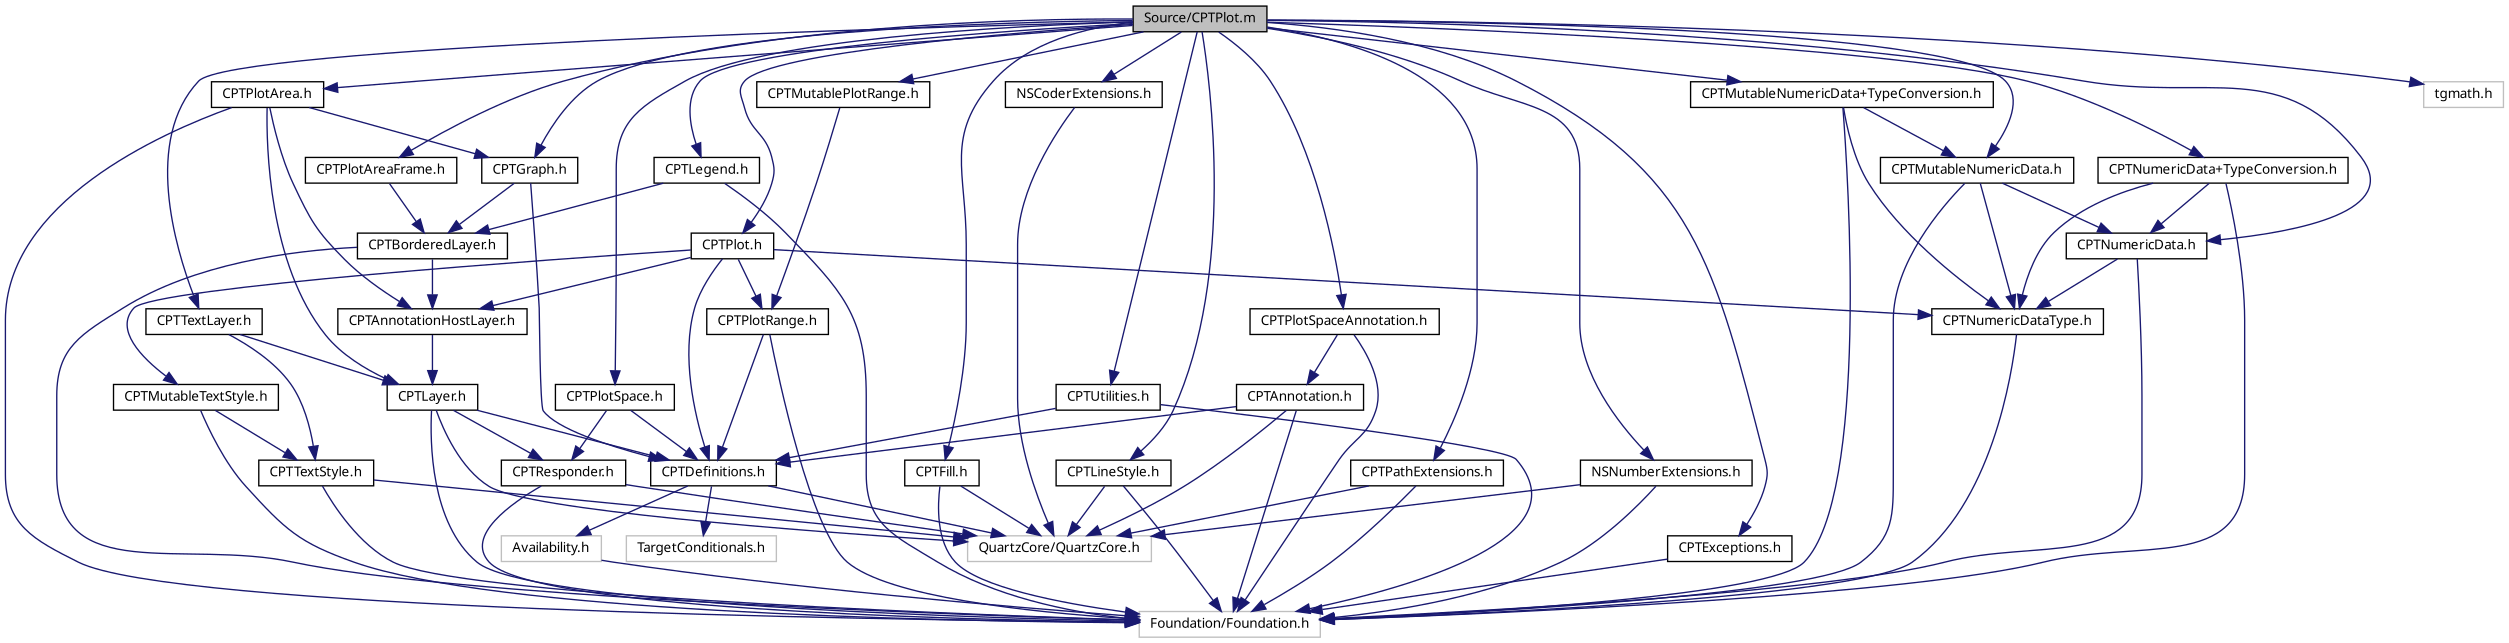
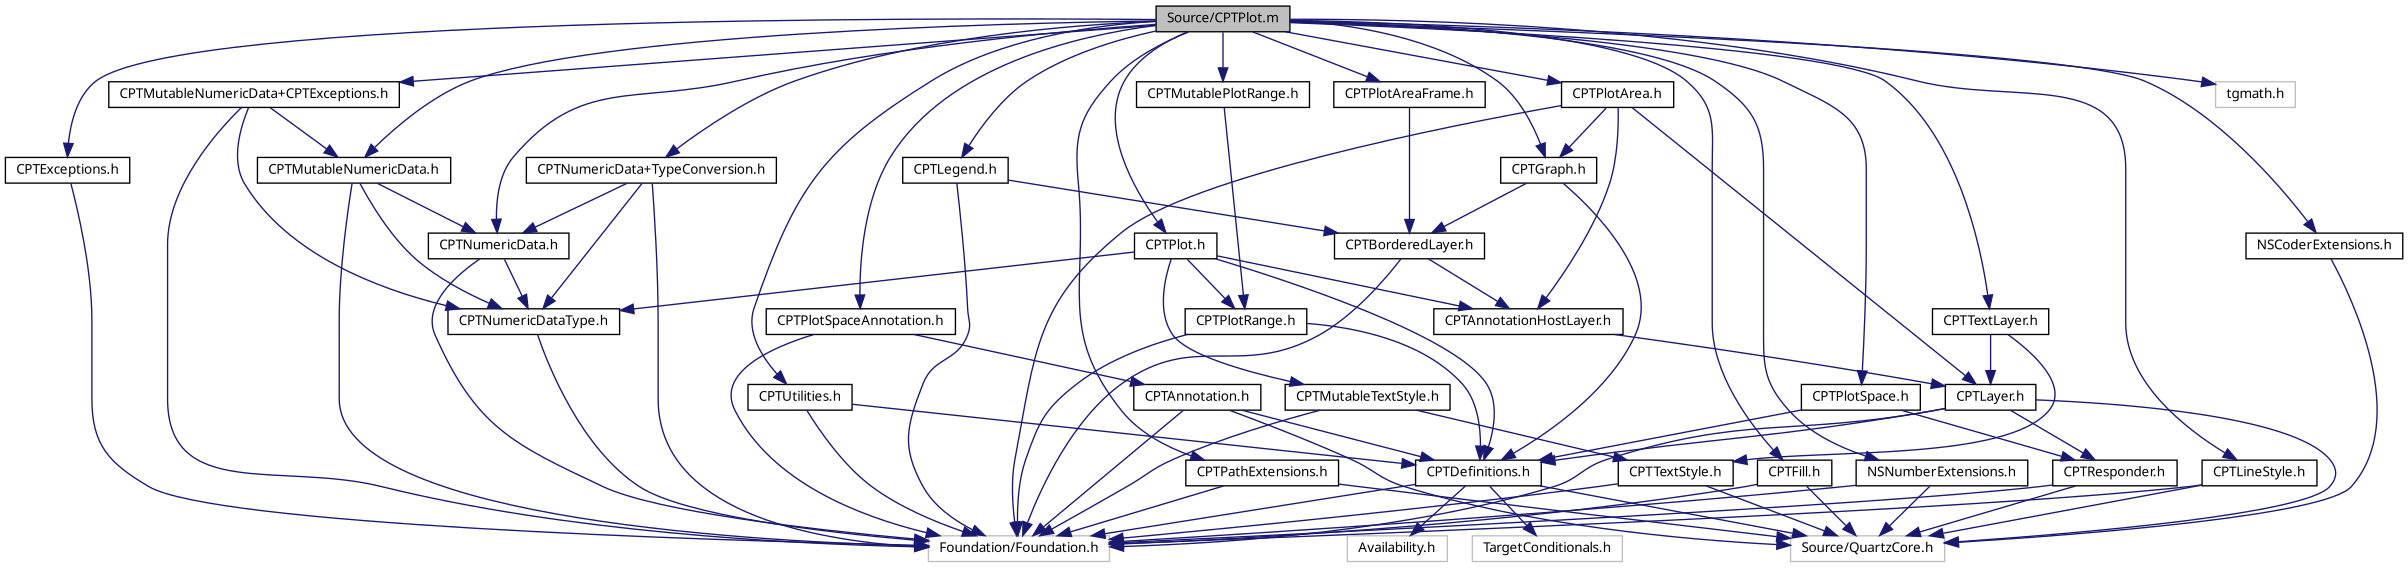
node "CPTMutableNumericData+TypeConversion.h": label "CPTMutableNumericData+TypeConversion.h" -> "CPTMutableNumericData+CPTExceptions.h"
node "QuartzCore/QuartzCore.h": label "QuartzCore/QuartzCore.h" -> "Source/QuartzCore.h"
edge "Availability.h" -> "Foundation/Foundation.h": now "CPTDefinitions.h" -> "Foundation/Foundation.h"
